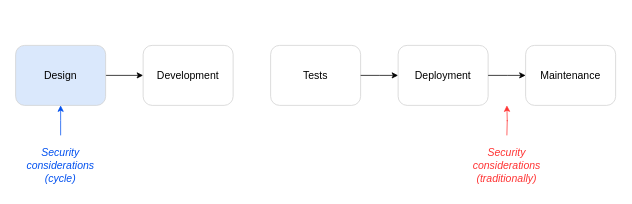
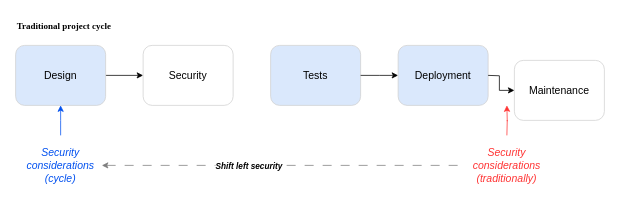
node "Traditional project cycle": added
node "Development": label "Development" -> "Security"
node "Tests": fillcolor #ffffff -> #dae8fc
node "Deployment": fillcolor #ffffff -> #dae8fc
node "Maintenance": moved (570, 75) -> (559, 90)
edge "Security considerations (traditionally)" -> "Security considerations (cycle)": added, label "Shift left security"
